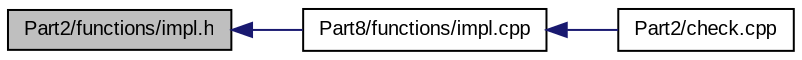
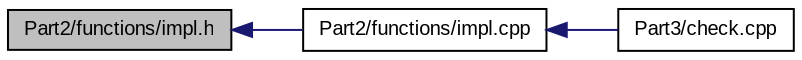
node "Part8/functions/impl.cpp": label "Part8/functions/impl.cpp" -> "Part2/functions/impl.cpp"
node "Part2/check.cpp": label "Part2/check.cpp" -> "Part3/check.cpp"
